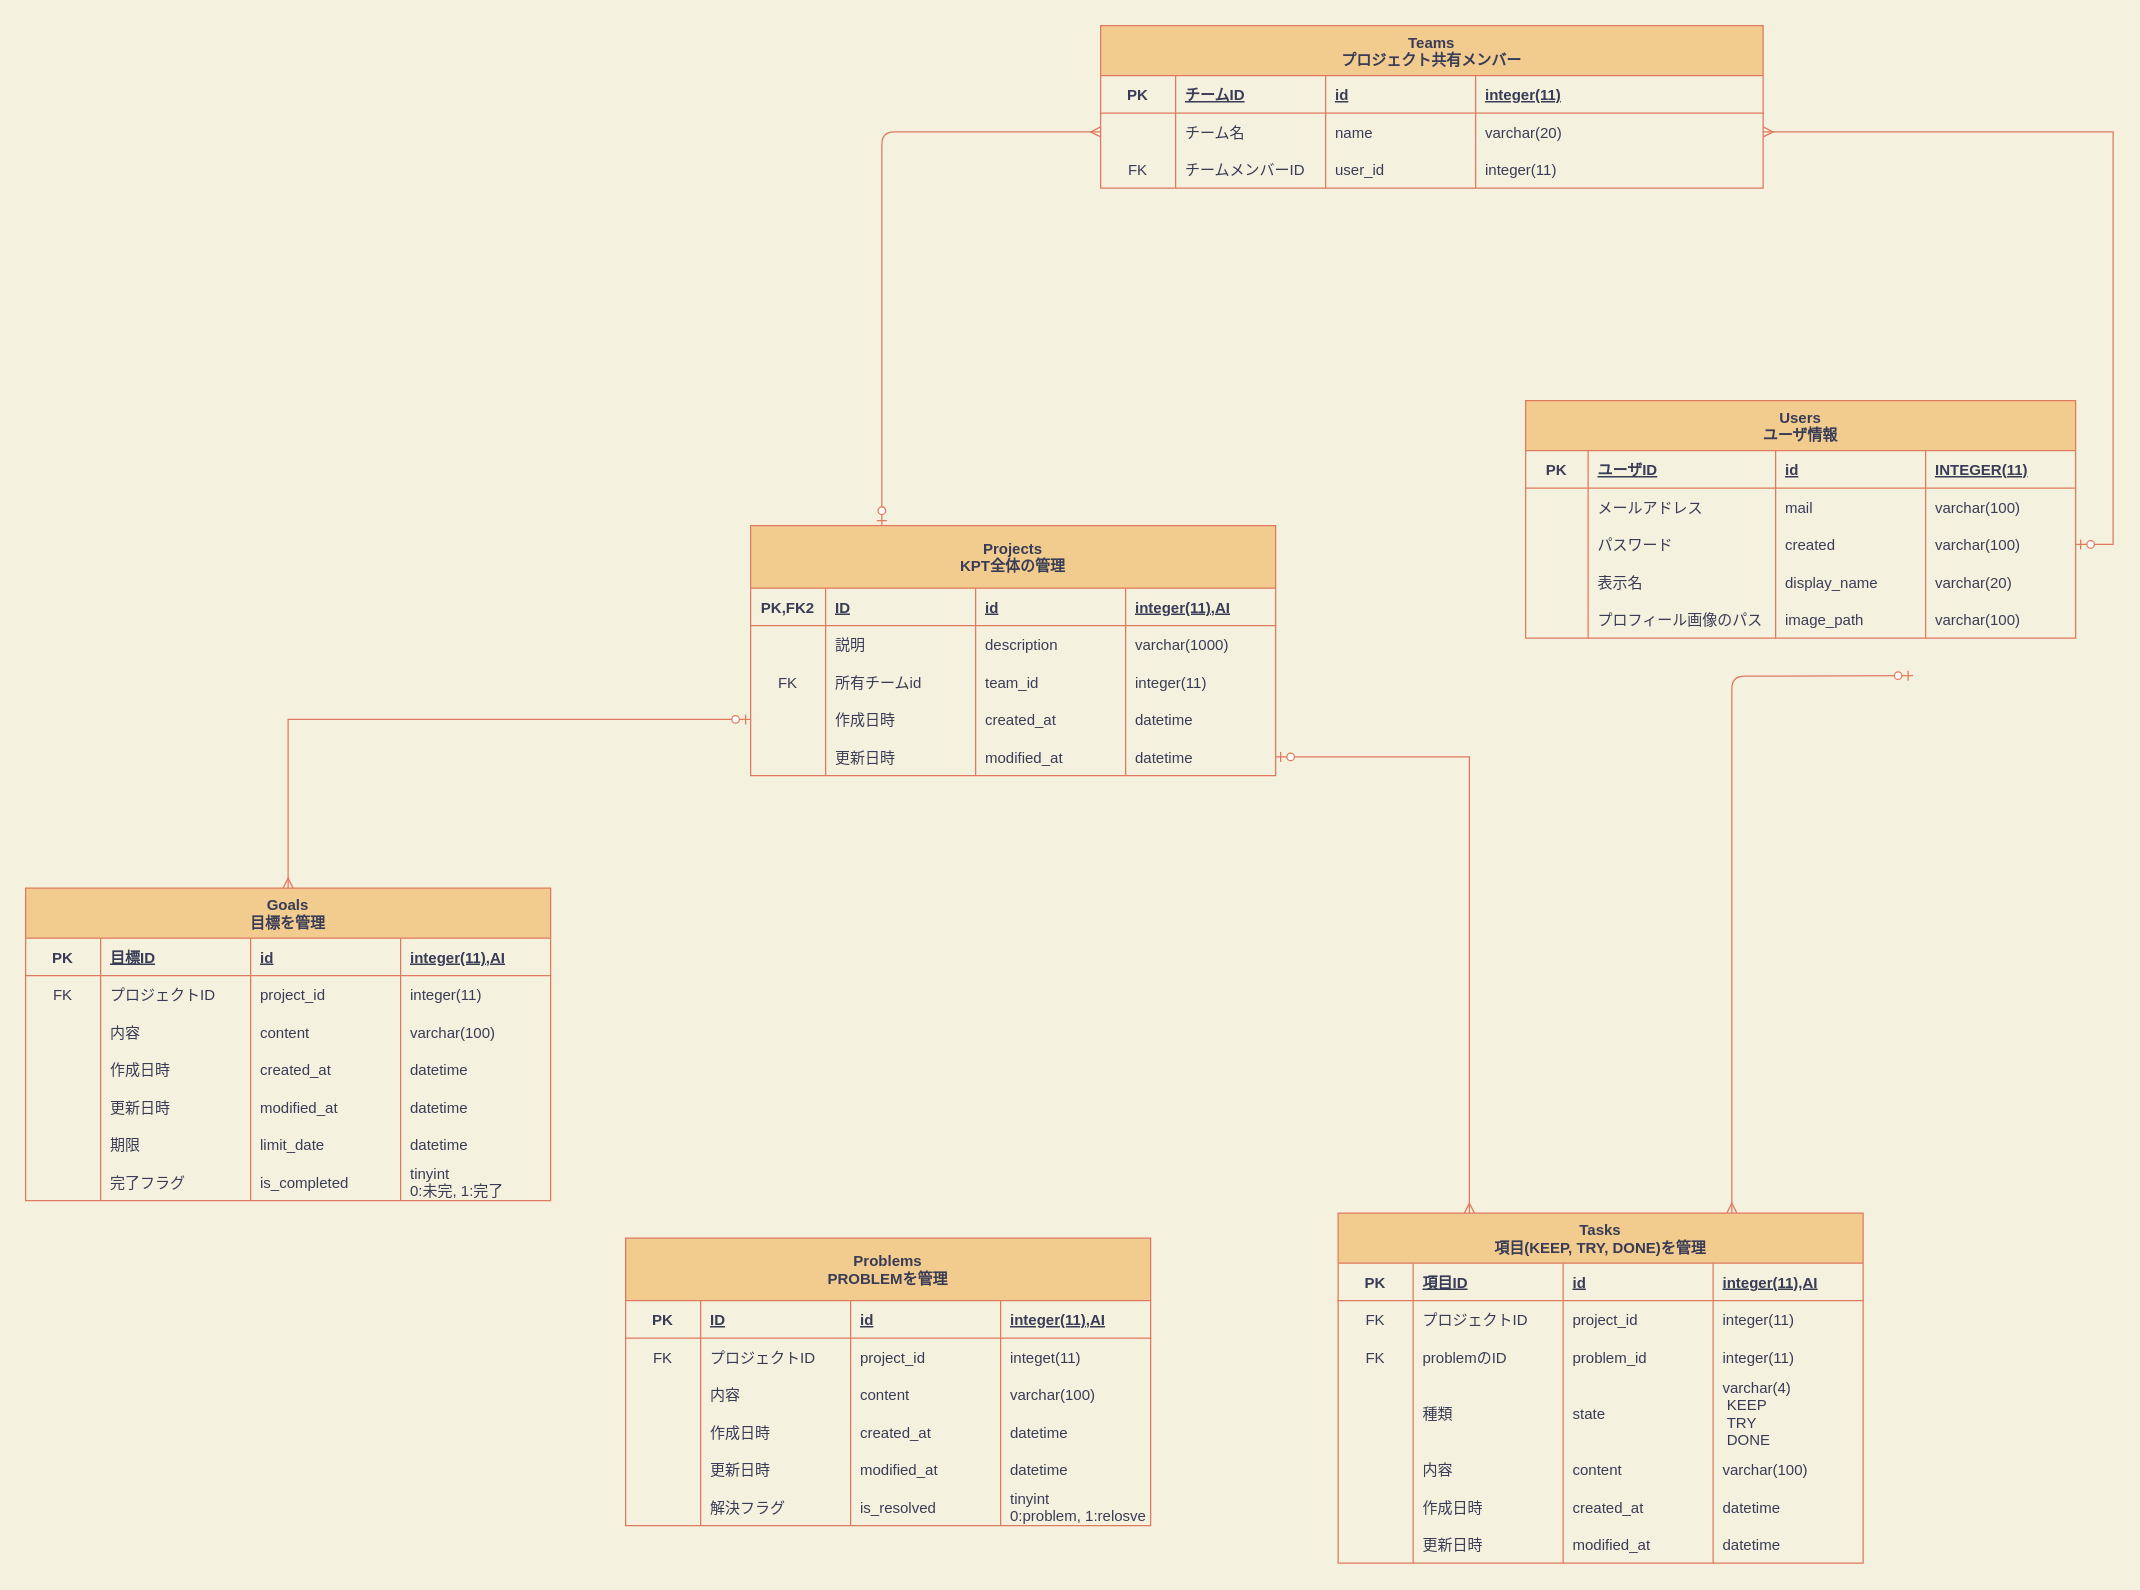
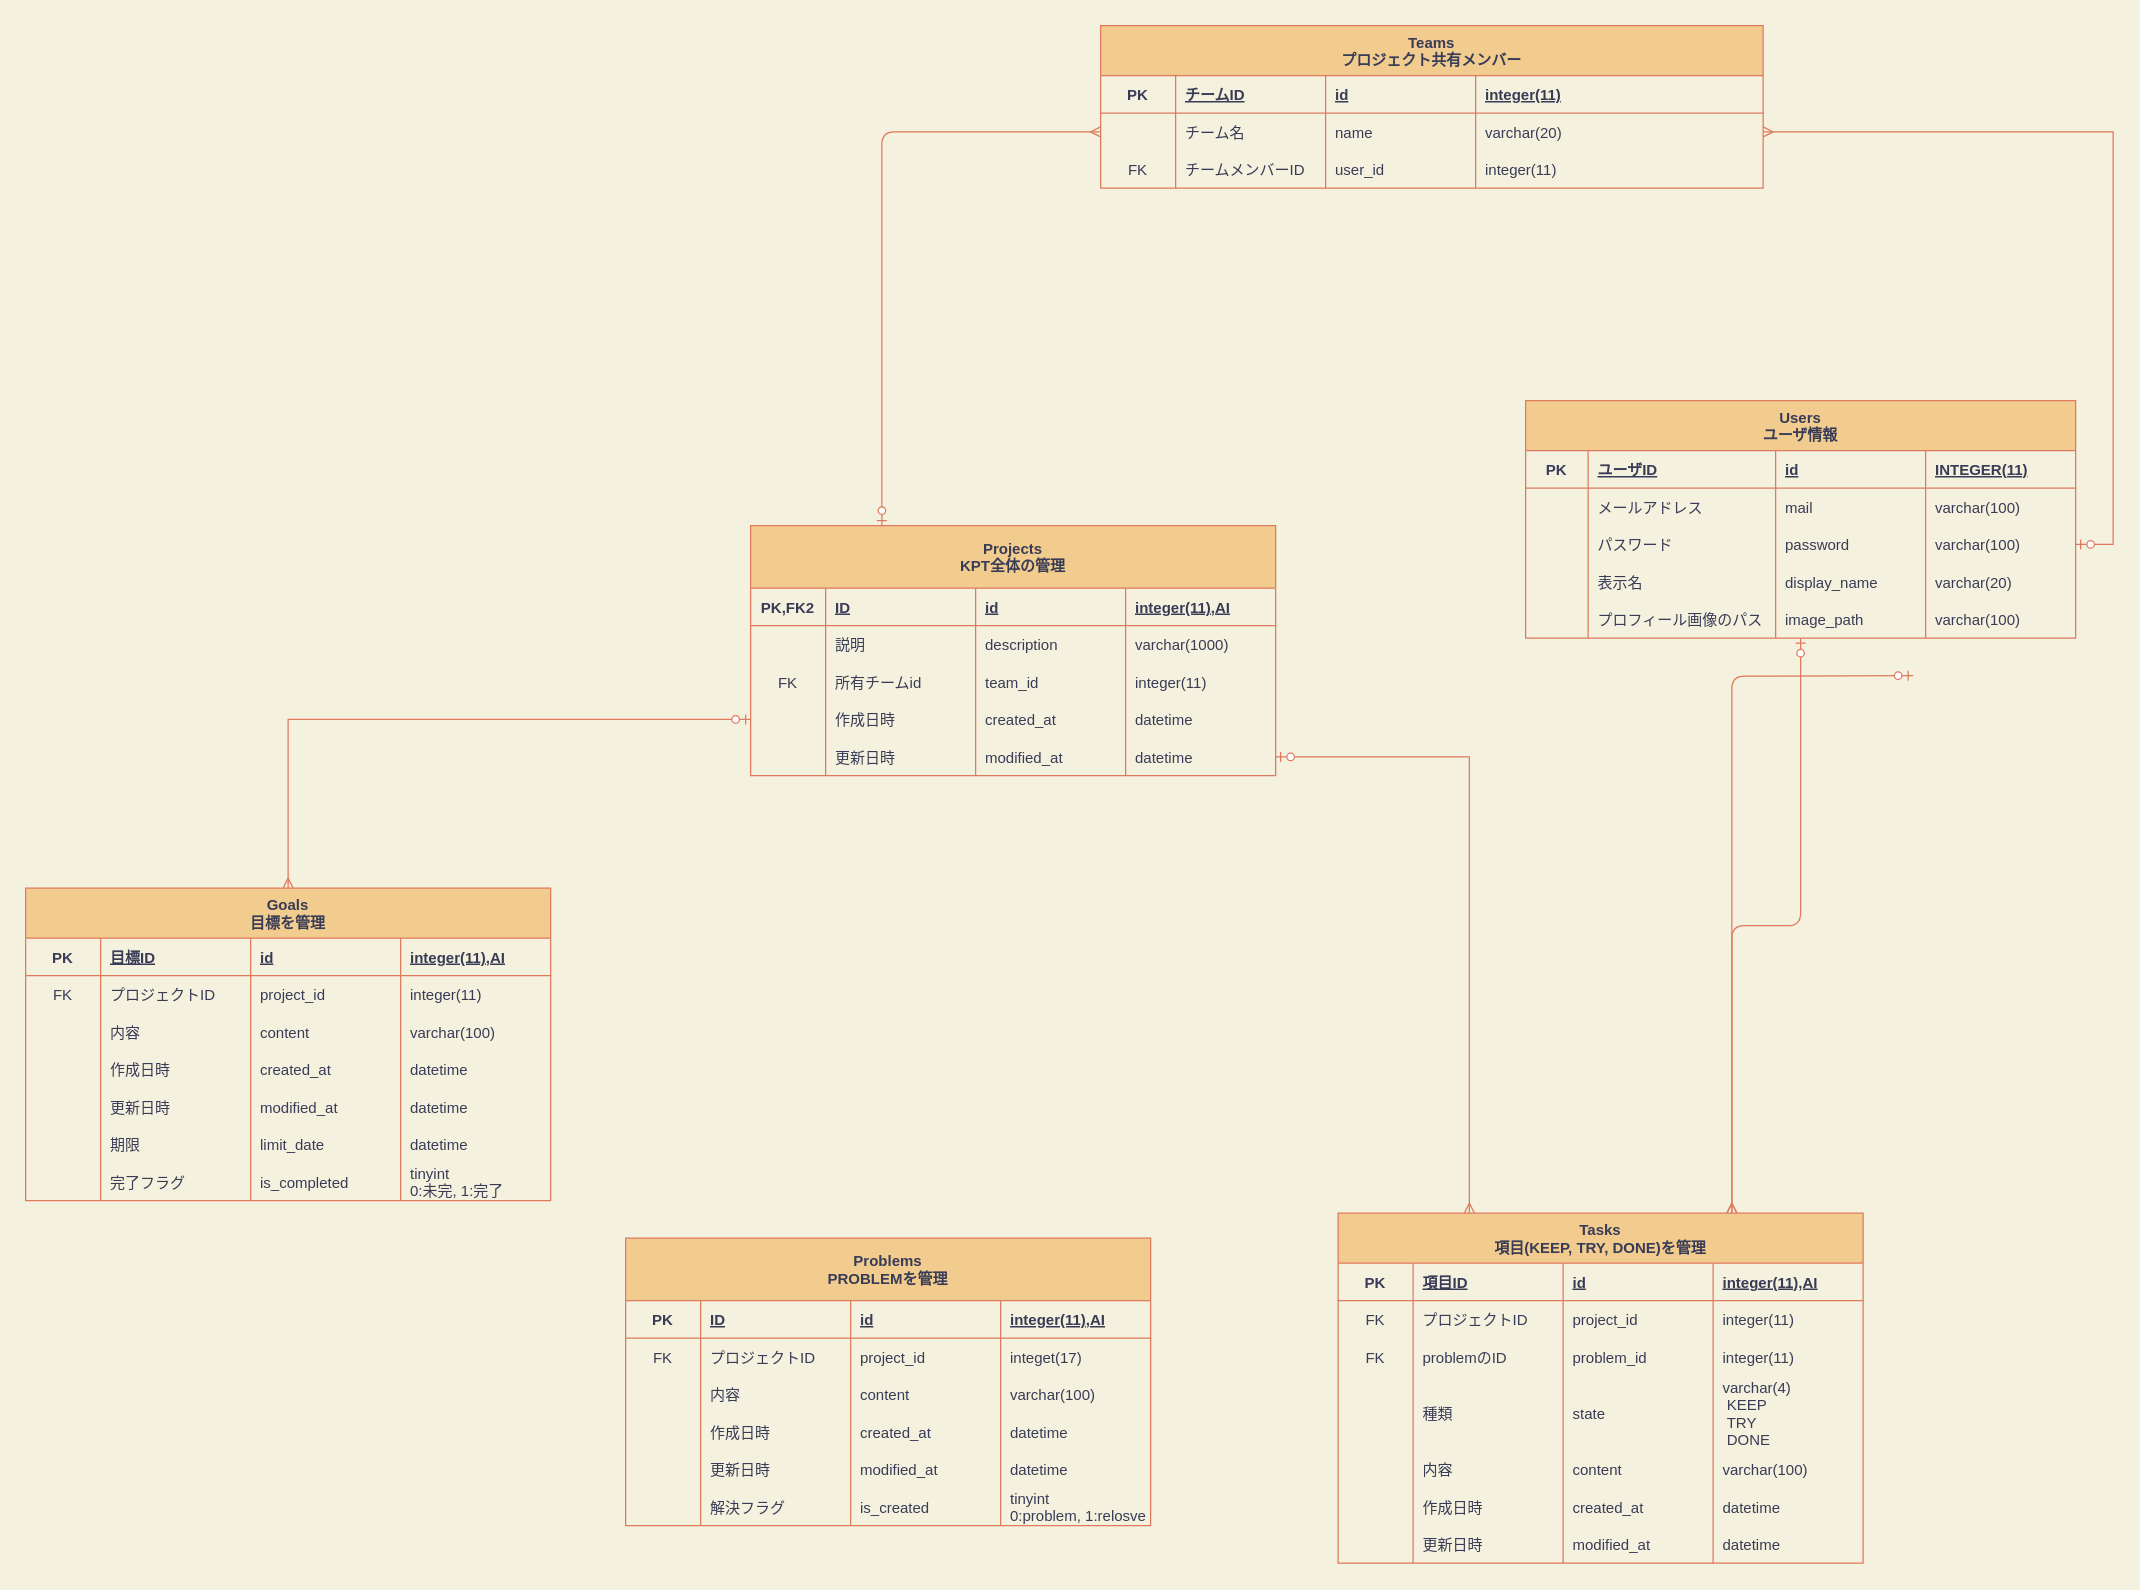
node "created": label "created" -> "password"
edge "Users ユーザ情報" -- "Tasks 項目(KEEP, TRY, DONE)を管理": added
node "integet(11)": label "integet(11)" -> "integet(17)"
node "is_resolved": label "is_resolved" -> "is_created"
